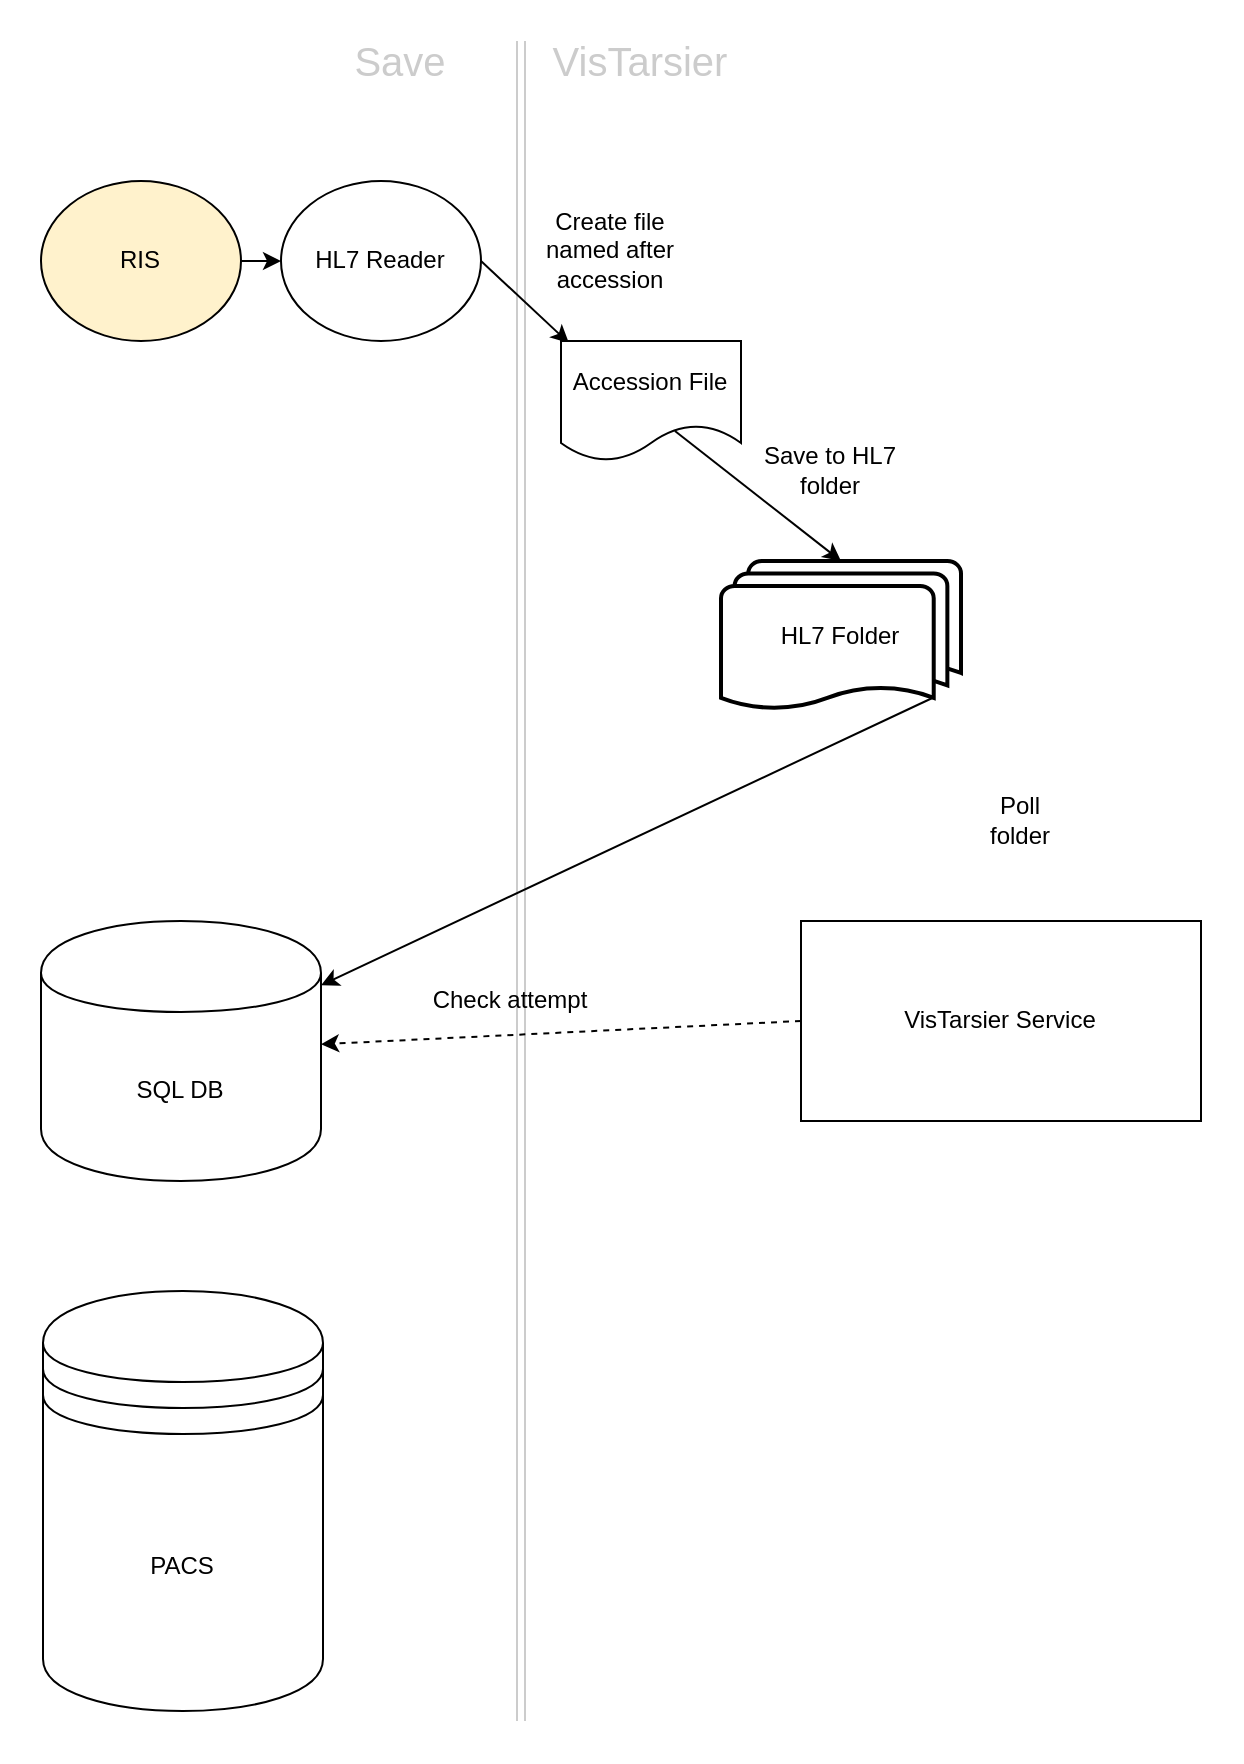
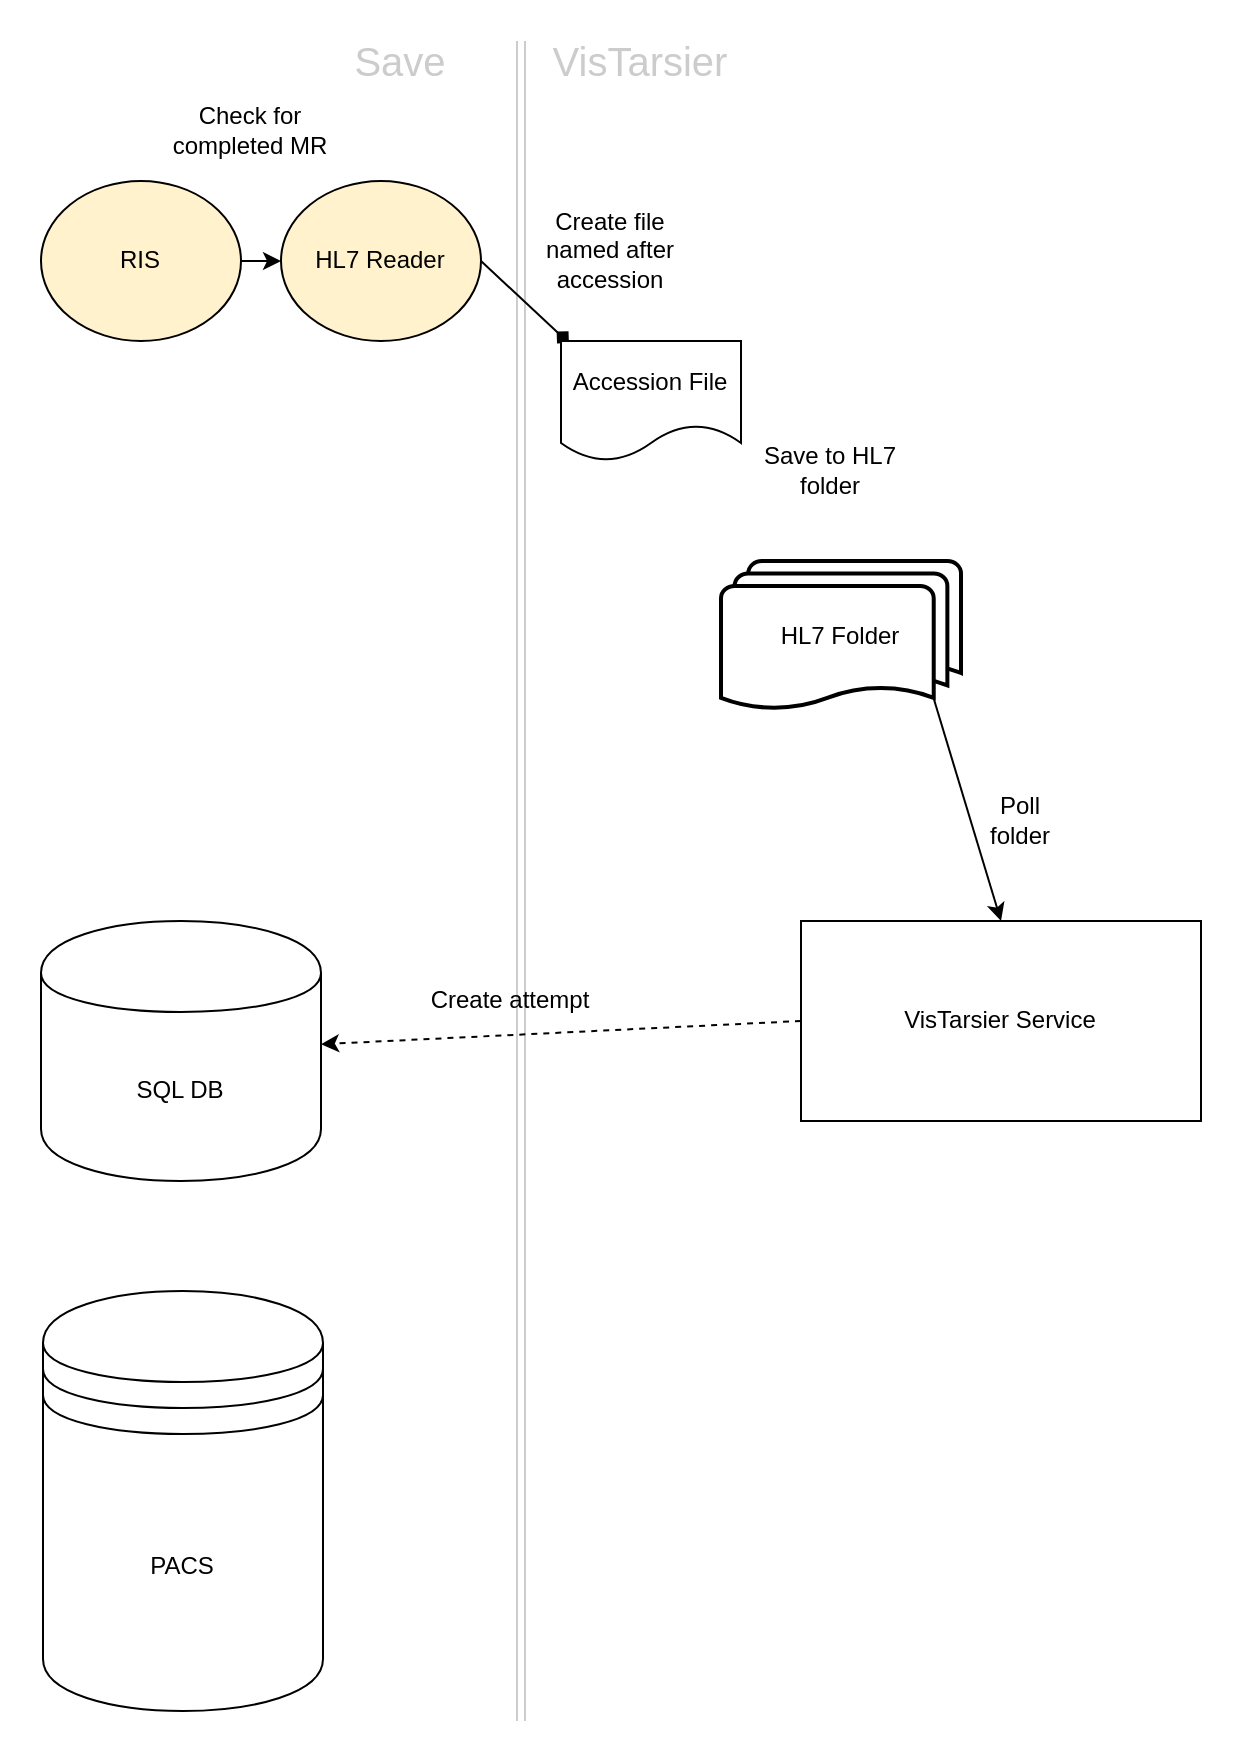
node "Check for completed MR": added
node "HL7 Reader": fillcolor #ffffff -> #fff2cc
edge "HL7 Reader" -> "Accession File": arrowhead classic -> diamond
edge "Accession File" -> "HL7 Folder": removed
edge "HL7 Folder" -> "SQL DB": now "HL7 Folder" -> "VisTarsier Service"
node "Check attempt": label "Check attempt" -> "Create attempt"
